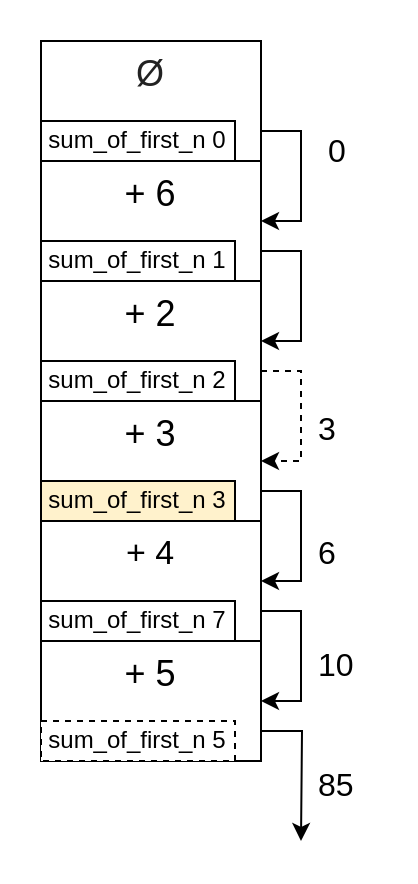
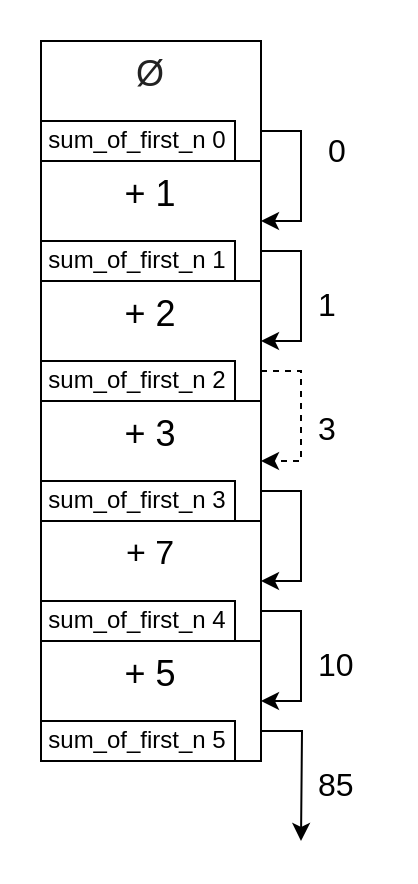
node "+ 6": label "+ 6" -> "+ 1"
node "1": added
node "sum_of_first_n 3": fillcolor #fff2cc -> #ffffff
node "+ 4": label "+ 4" -> "+ 7"
node "6": removed
node "sum_of_first_n 7": label "sum_of_first_n 7" -> "sum_of_first_n 4"
node "sum_of_first_n 5": style dashed -> solid
